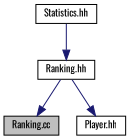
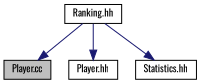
edge "Statistics.hh" -> "Ranking.hh": reversed
node "Ranking.cc": label "Ranking.cc" -> "Player.cc"
